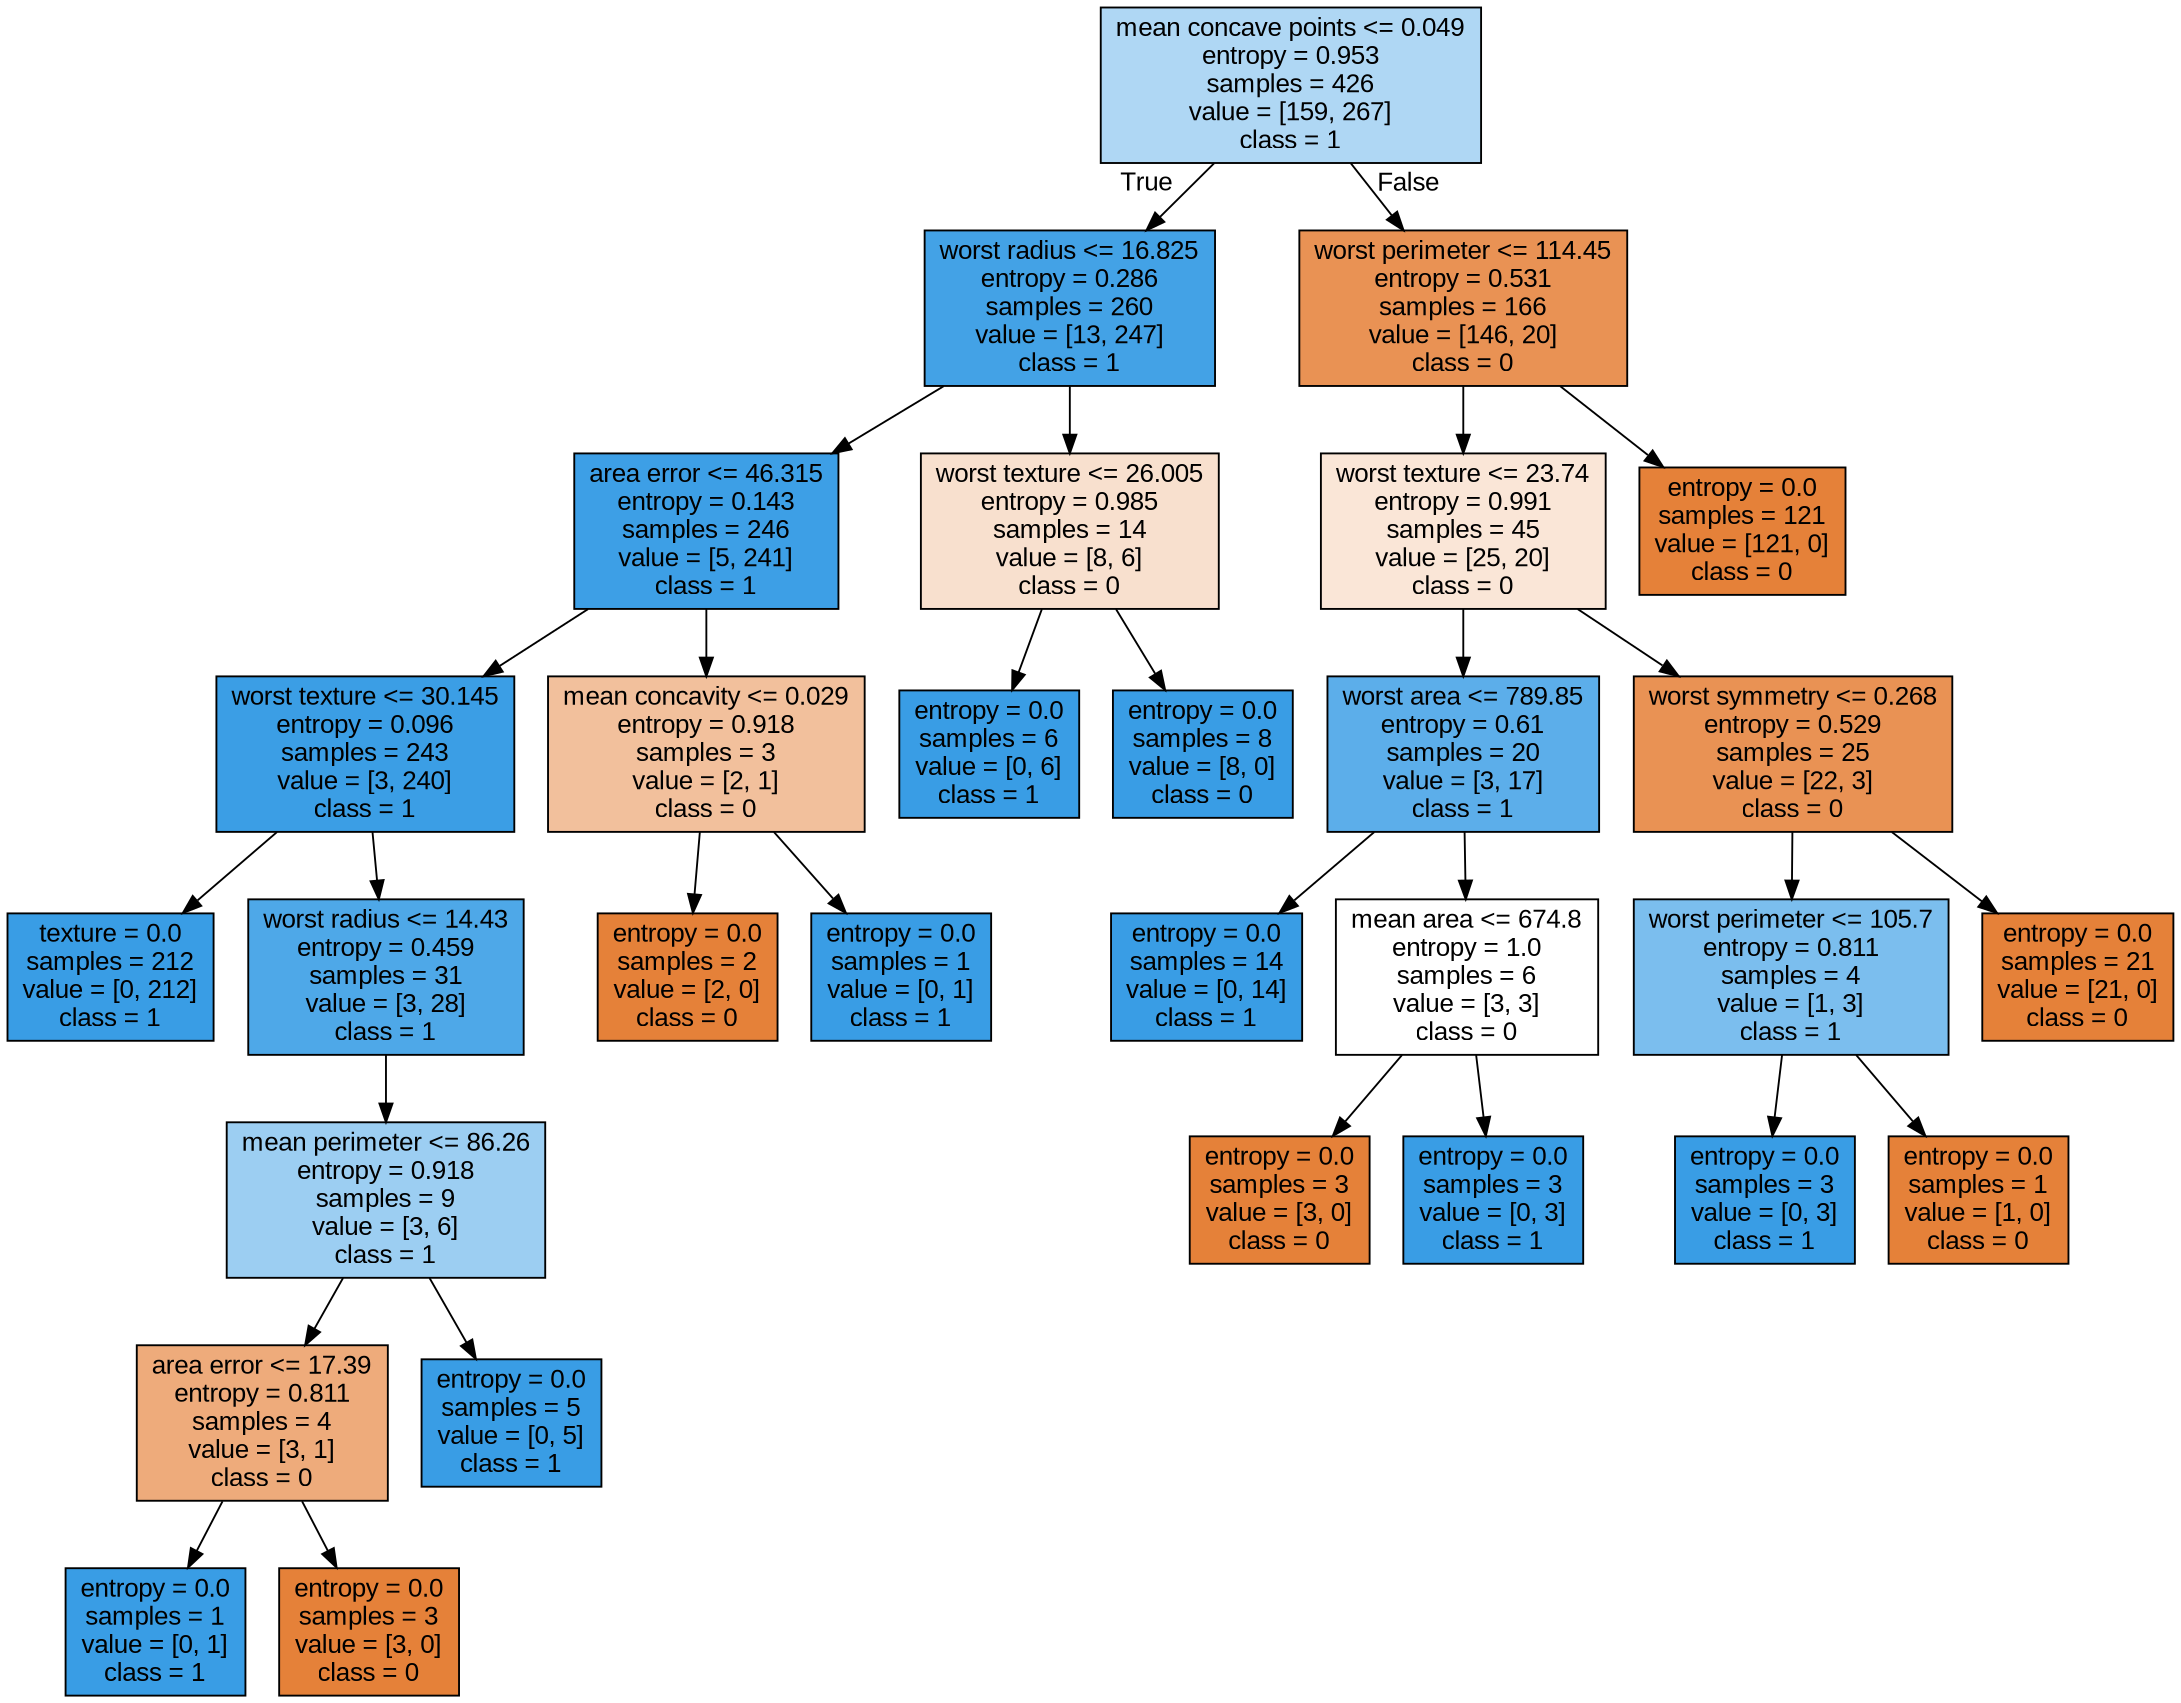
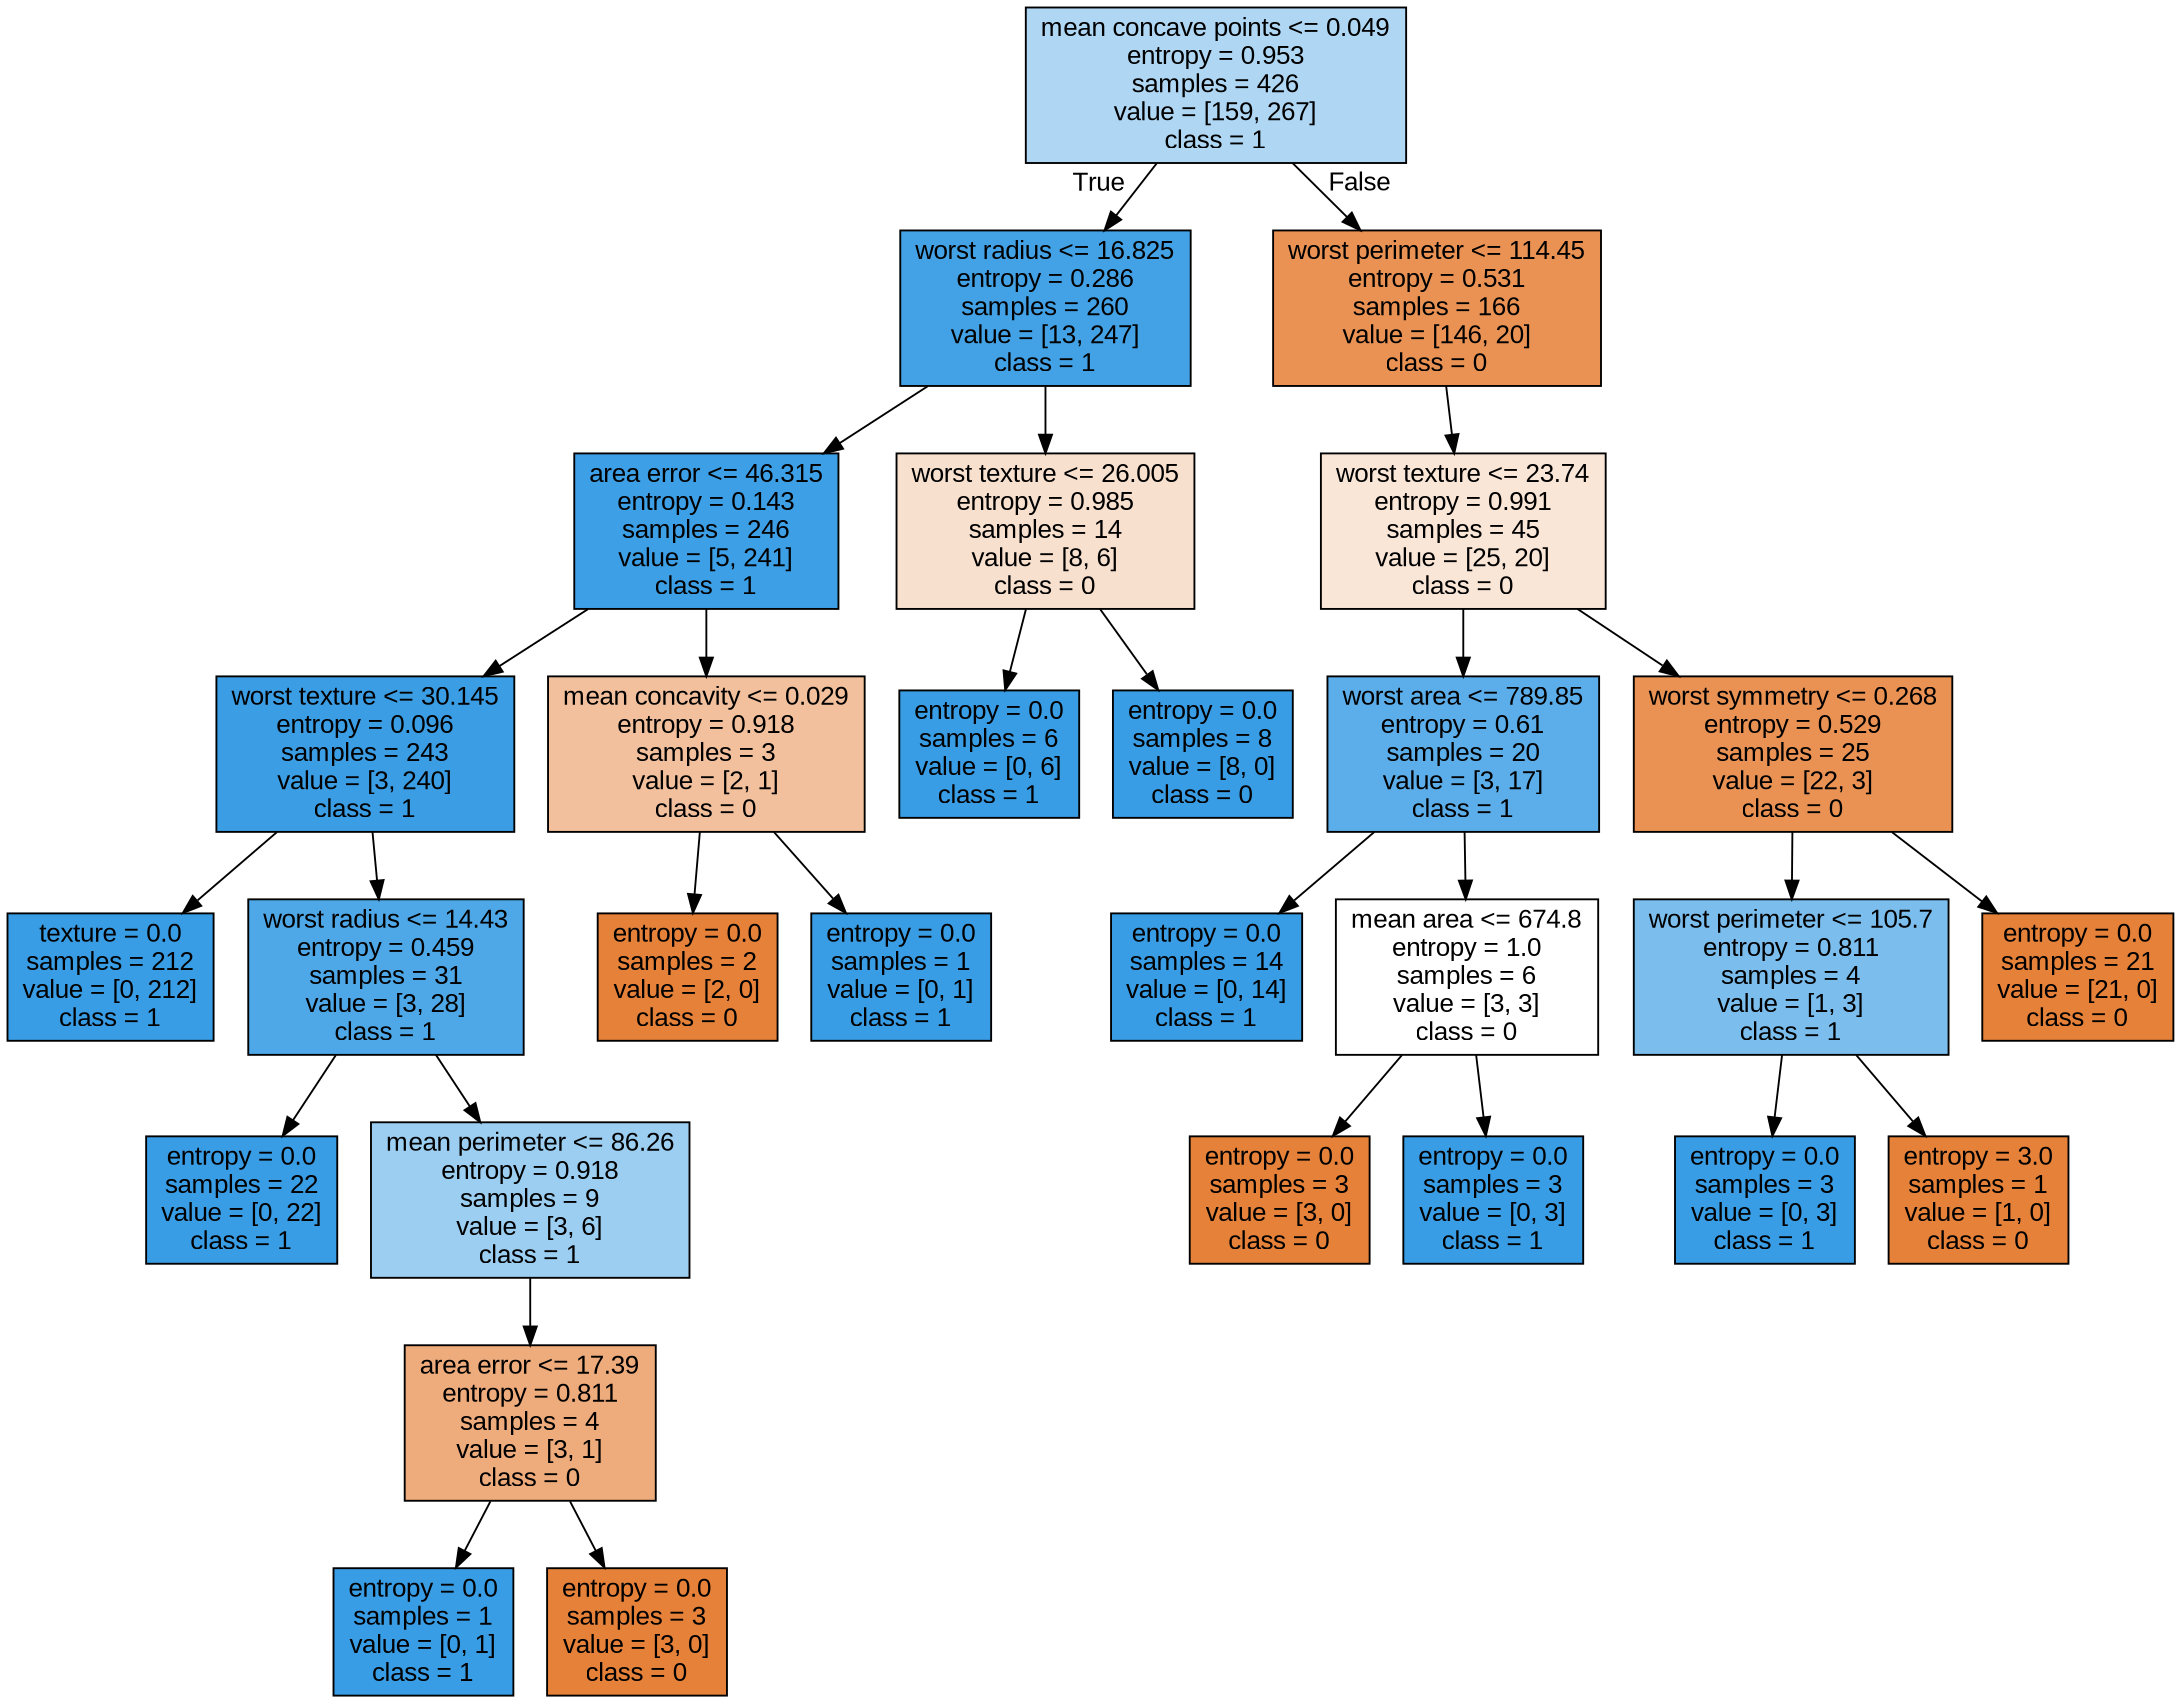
node "entropy = 0.0 samples = 121 value = [121, 0] class = 0": removed
node "entropy = 0.0 samples = 22 value = [0, 22] class = 1": added
node "entropy = 0.0 samples = 1 value = [1, 0] class = 0": label "entropy = 0.0 samples = 1 value = [1, 0] class = 0" -> "entropy = 3.0 samples = 1 value = [1, 0] class = 0"
node "entropy = 0.0 samples = 5 value = [0, 5] class = 1": removed
